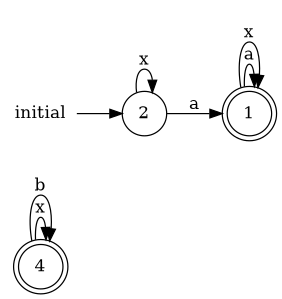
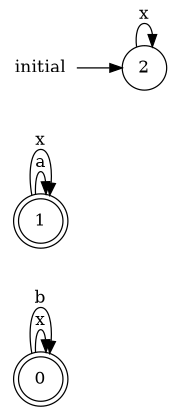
edge "2" -> "1": removed, label "a"
node "4": label "4" -> "0"
